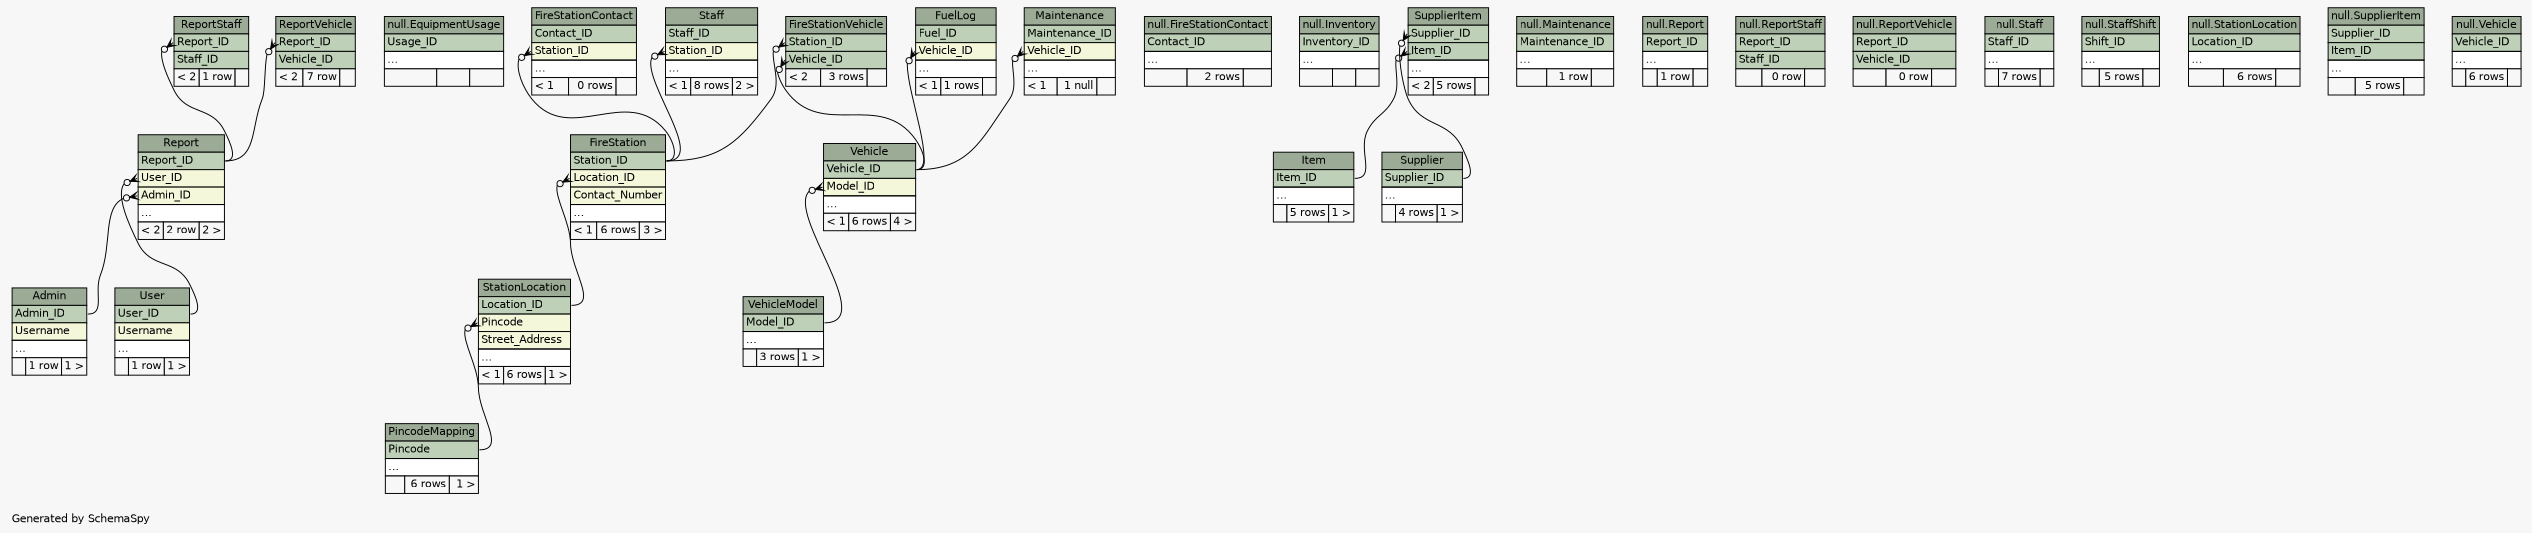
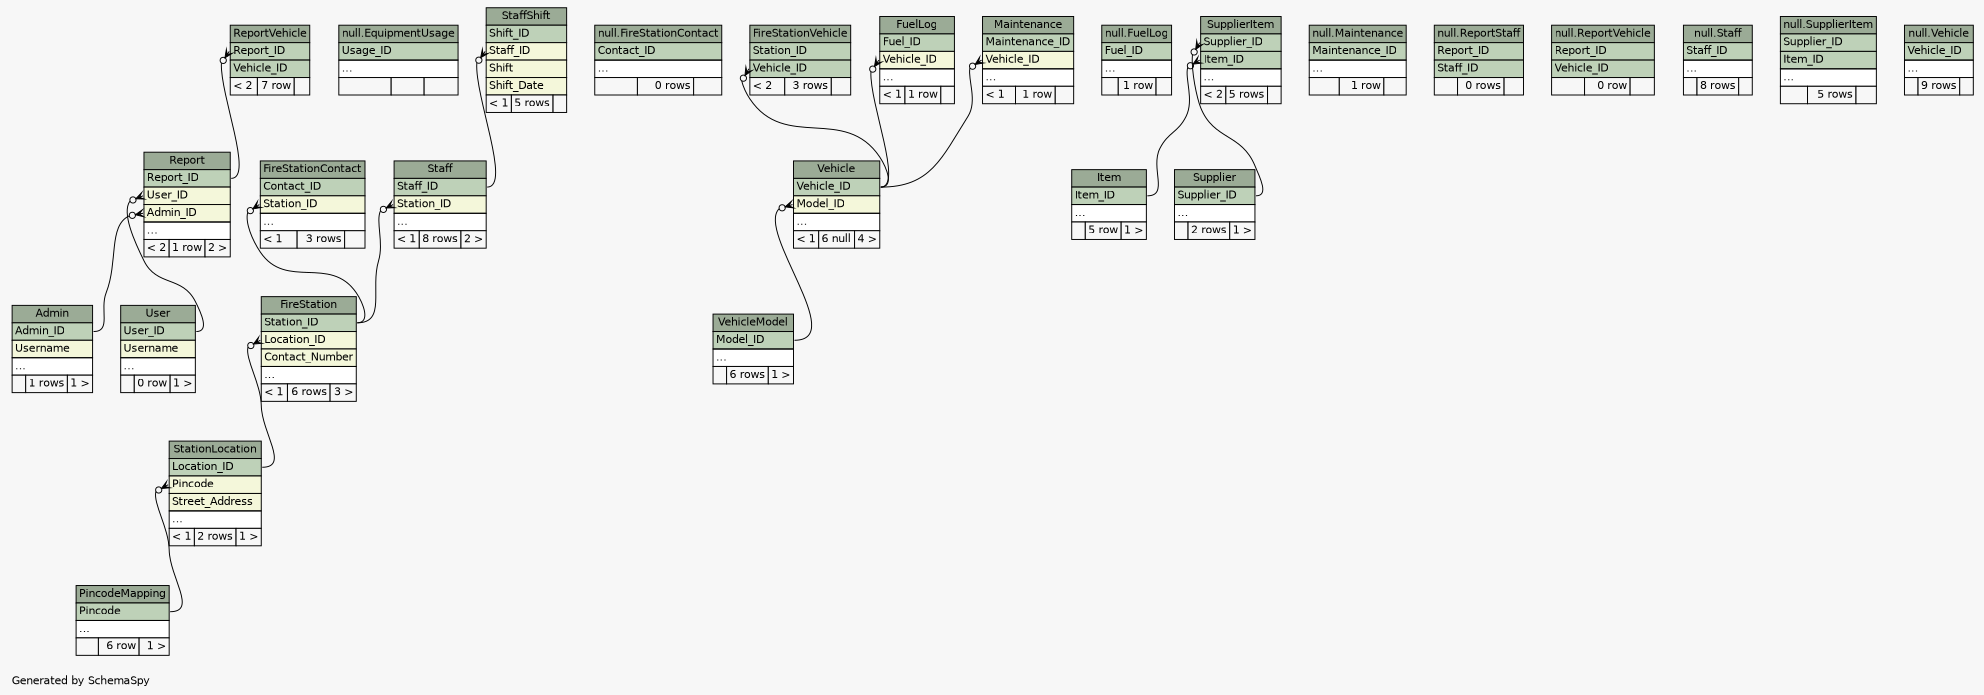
node "ReportStaff": removed
node "null.Inventory": removed
node "null.Report": removed
node "null.StaffShift": removed
node "null.StationLocation": removed
node "StaffShift": added
node "null.FuelLog": added
node "null.FireStationContact": text "2 rows" -> "0 rows"
node "null.ReportStaff": text "0 row" -> "0 rows"
node "null.Staff": text "7 rows" -> "8 rows"
node "null.Vehicle": text "6 rows" -> "9 rows"
node "FireStationContact": text "0 rows" -> "3 rows"
node "FuelLog": text "1 rows" -> "1 row"
node "Maintenance": text "1 null" -> "1 row"
edge "FireStation" -> "FireStationVehicle": removed
node "Item": text "5 rows" -> "5 row"
node "Supplier": text "4 rows" -> "2 rows"
node "Vehicle": text "6 rows" -> "6 null"
node "Report": text "2 row" -> "1 row"
node "VehicleModel": text "3 rows" -> "6 rows"
node "Admin": text "1 row" -> "1 rows"
node "User": text "1 row" -> "0 row"
node "StationLocation": text "6 rows" -> "2 rows"
node "PincodeMapping": text "6 rows" -> "6 row"
